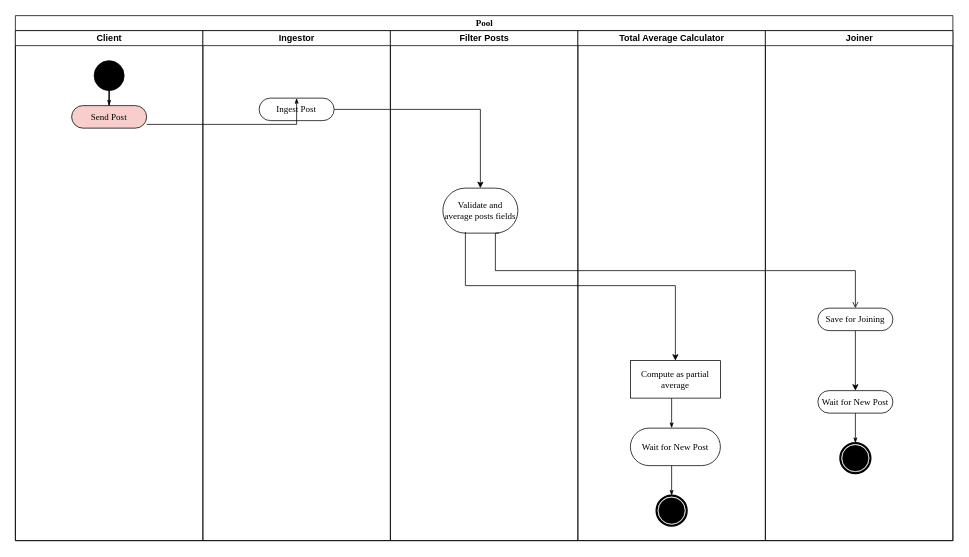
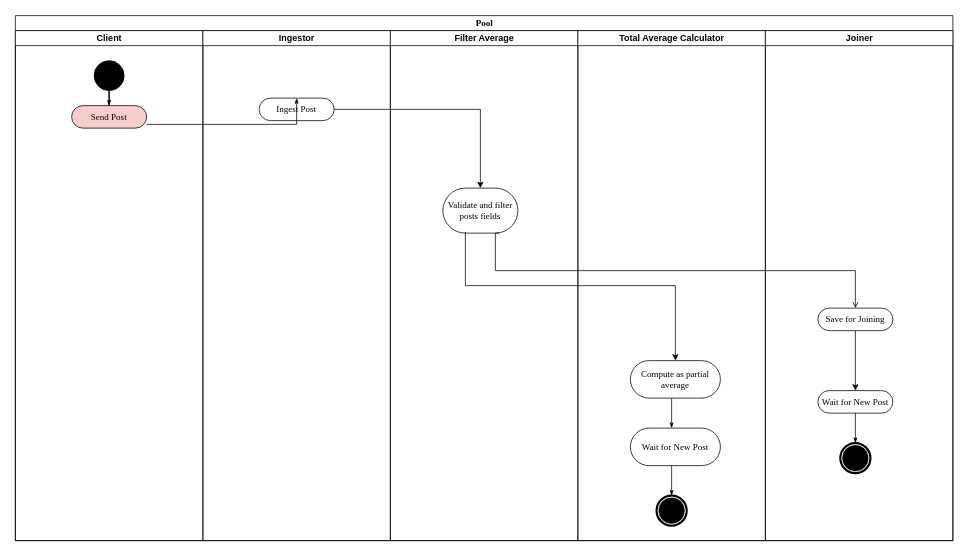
node "Filter Posts": label "Filter Posts" -> "Filter Average"
node "Validate and average posts fields": label "Validate and average posts fields" -> "Validate and filter posts fields"
node "Compute as partial average": shape rectangle -> rounded rectangle
